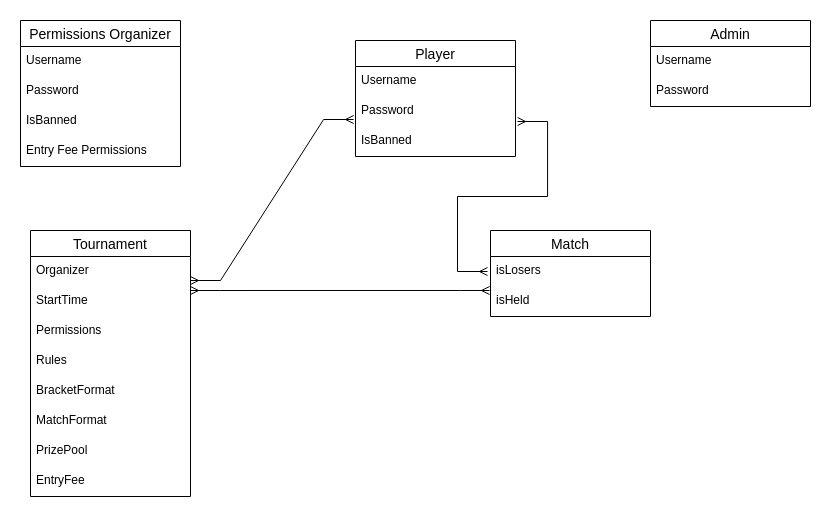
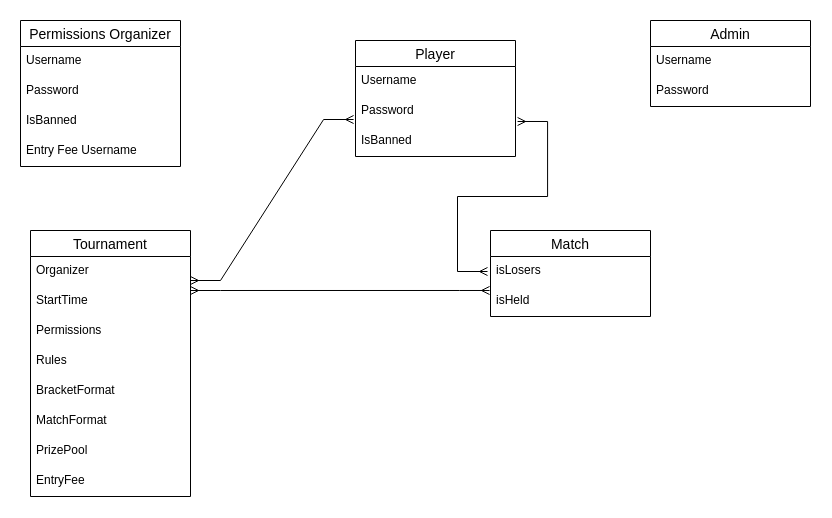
node "Entry Fee Permissions": label "Entry Fee Permissions" -> "Entry Fee Username"
